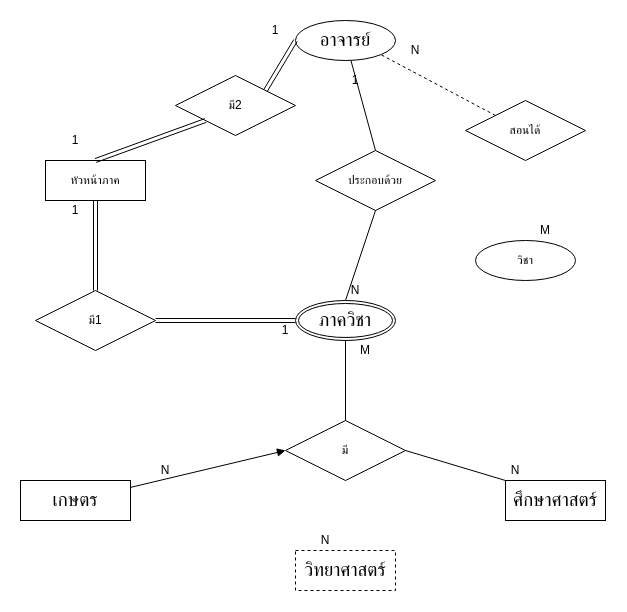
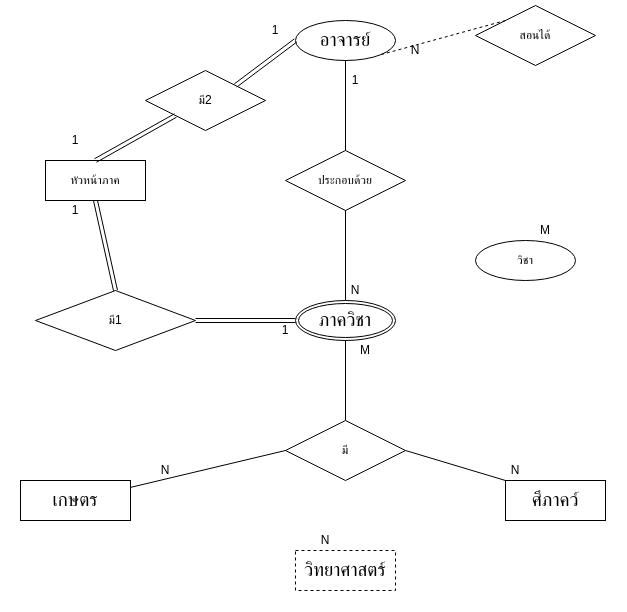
node "มี2": moved (236, 106) -> (206, 101)
node "สอนได้": moved (526, 131) -> (536, 36)
node "ประกอบด้วย": moved (376, 181) -> (346, 181)
node "มี1": size 120x60 -> 160x60
edge "เกษตร" -> "มี": arrowhead block -> none
node "ศึกษาศาสตร์": label "ศึกษาศาสตร์" -> "ศึภาคว์"
